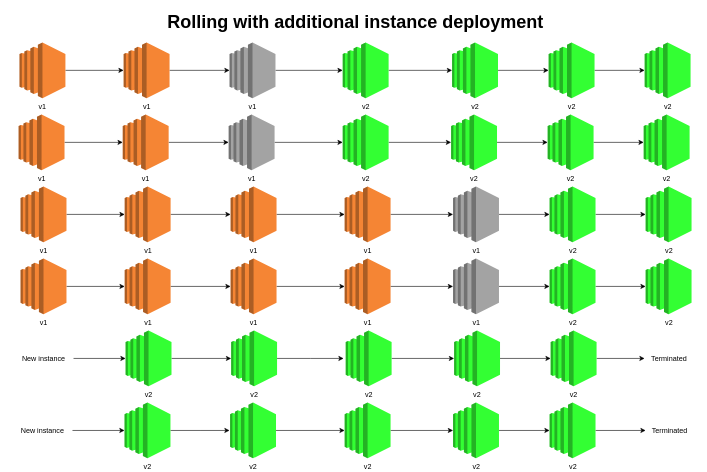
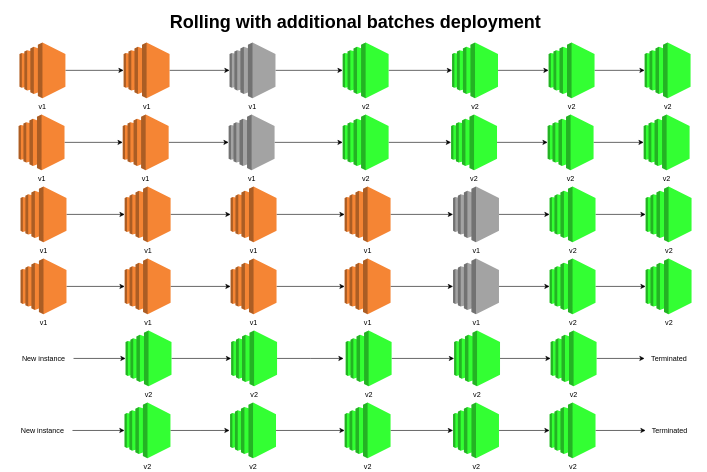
node "Rolling with additional instance deployment": label "Rolling with additional instance deployment" -> "Rolling with additional batches deployment"
